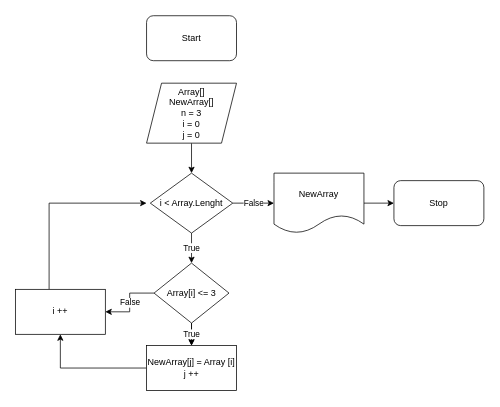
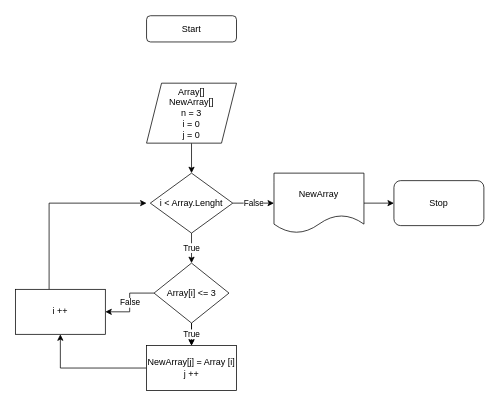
node "Start": size 90x45 -> 90x26
